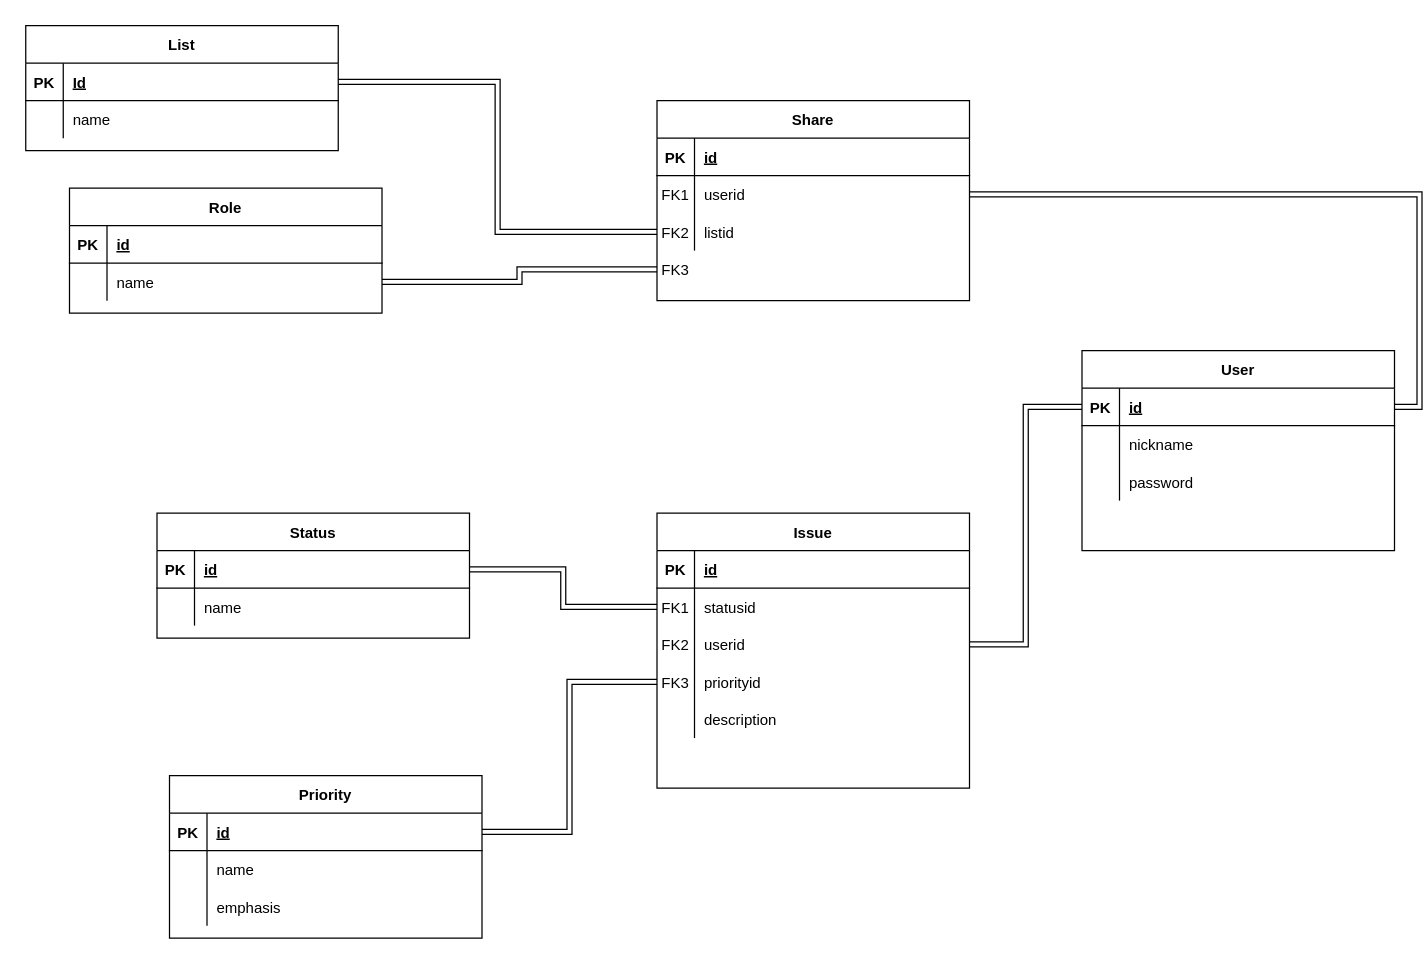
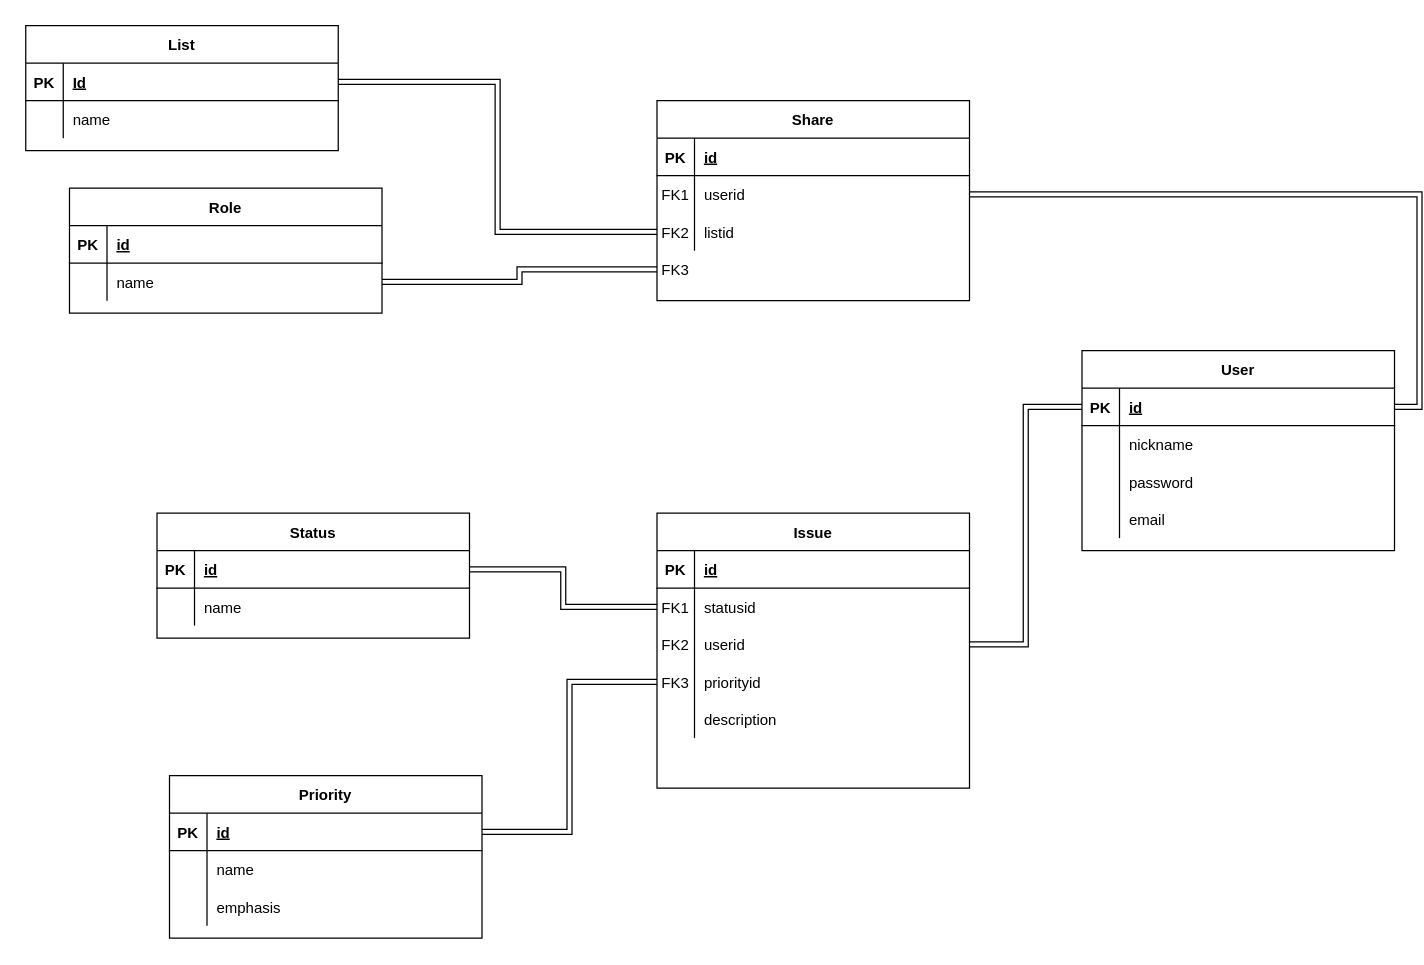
node "email": added
